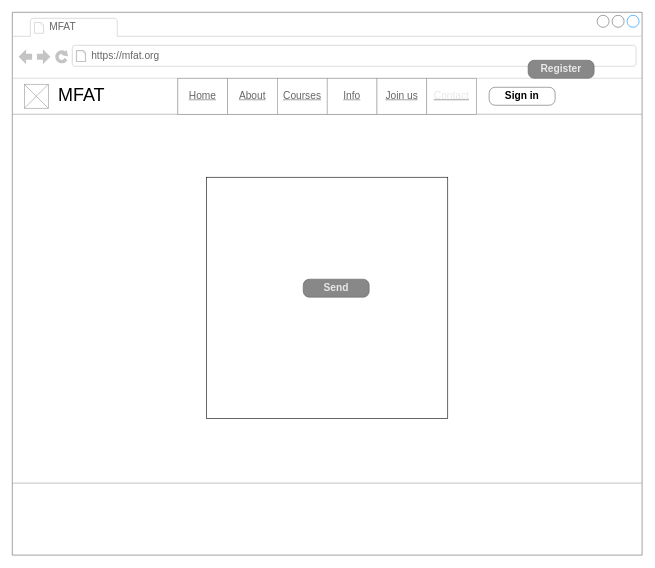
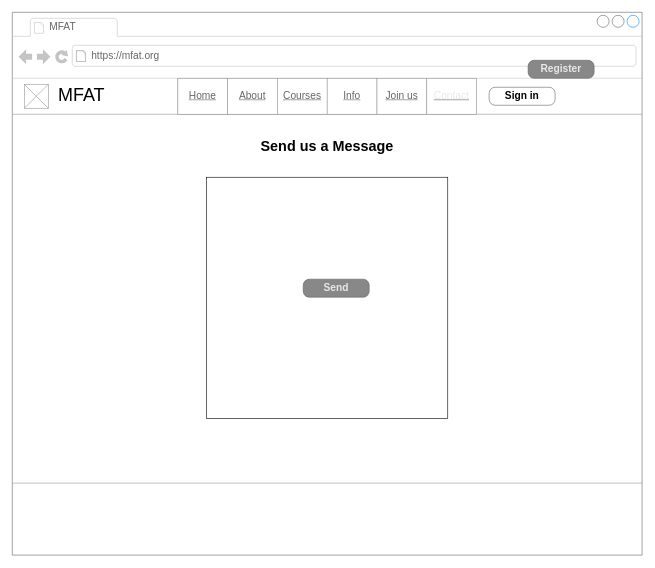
node "Send us a Message": added
